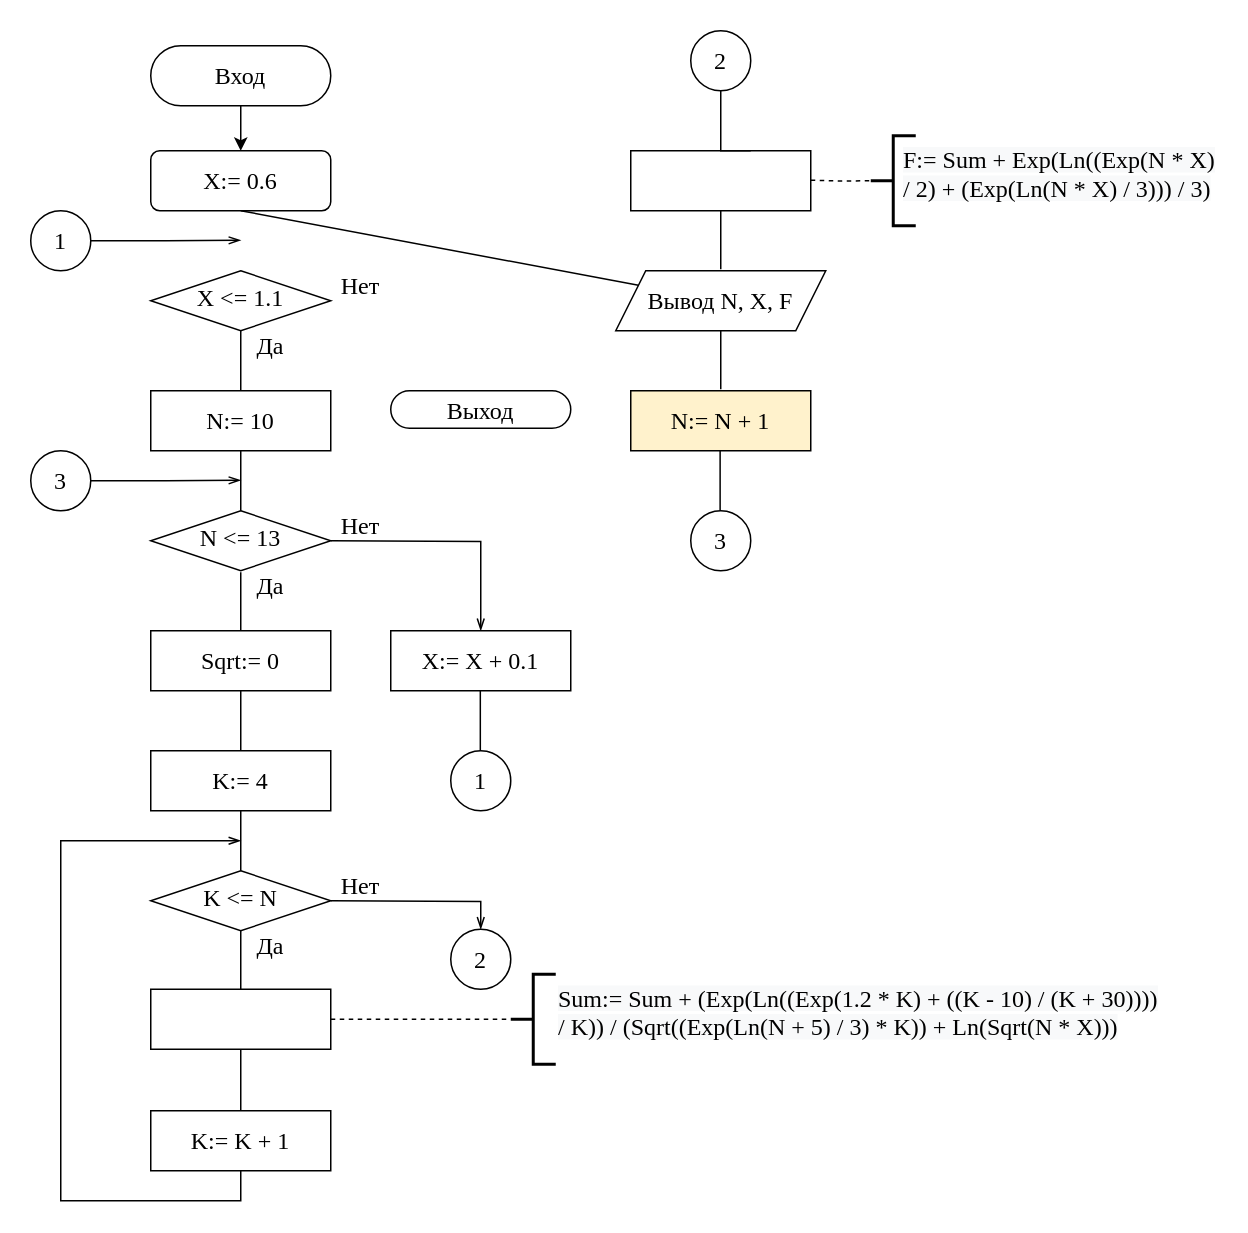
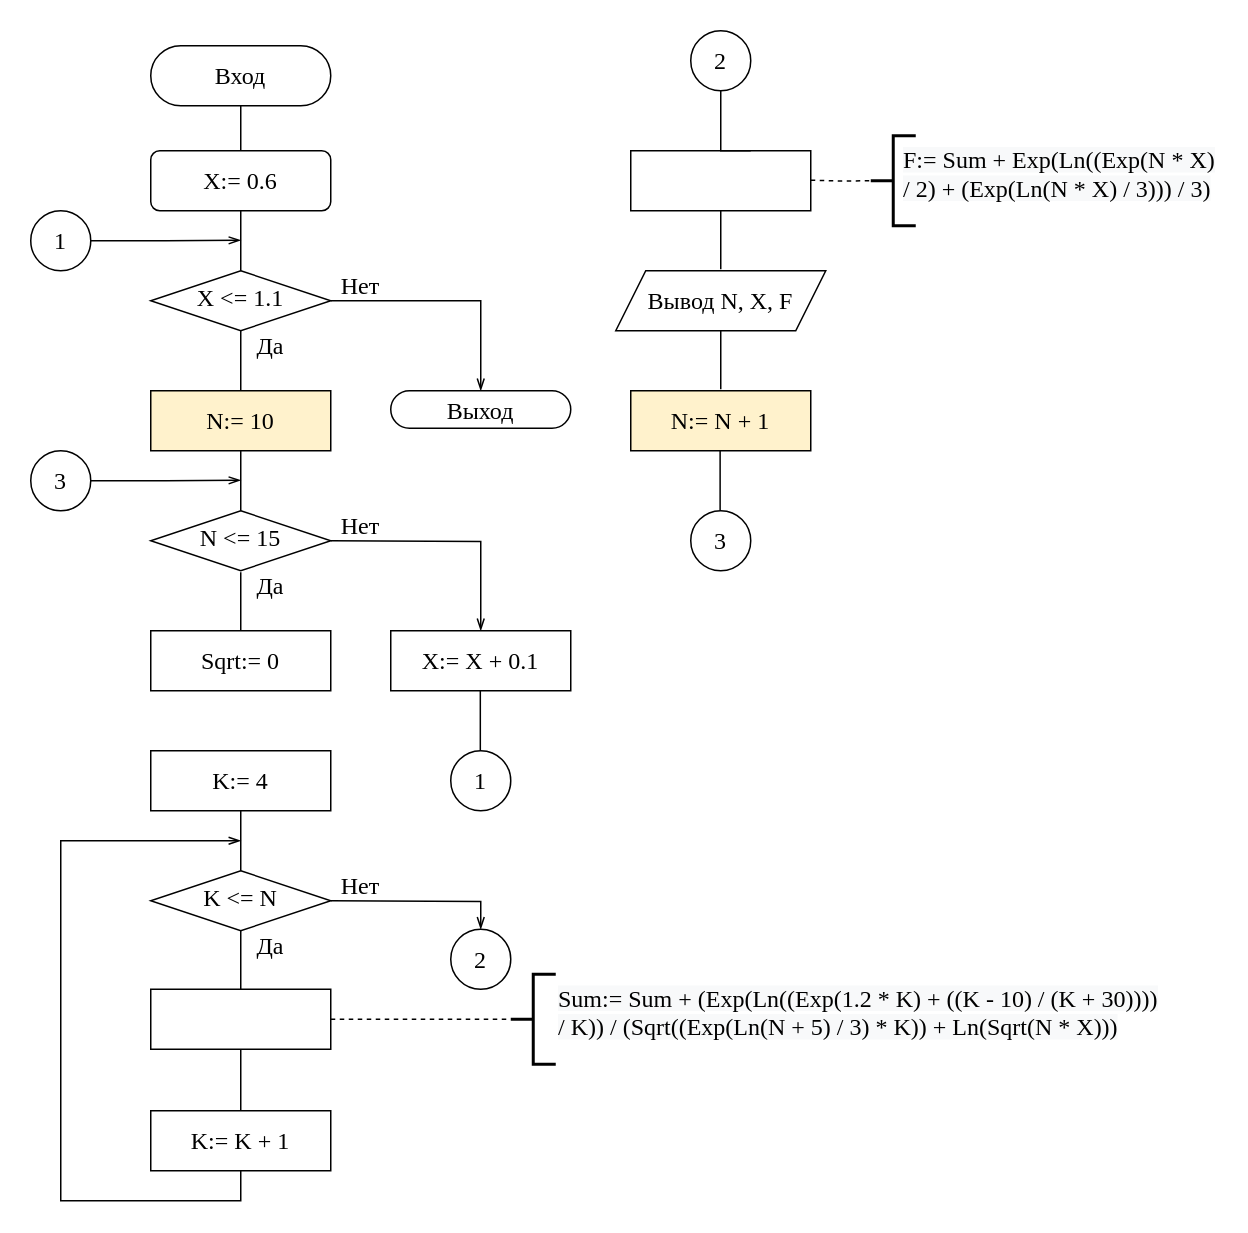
edge "Вход" -> "X:= 0.6": arrowhead classic -> none
edge "X:= 0.6" -- "Вывод N, X, F": now "X:= 0.6" -- "X <= 1.1"
edge "X <= 1.1" -> "Выход": added
node "N:= 10": fillcolor #ffffff -> #fff2cc
node "N <= 13": label "N <= 13" -> "N <= 15"
edge "Sqrt:= 0" -- "K:= 4": removed
